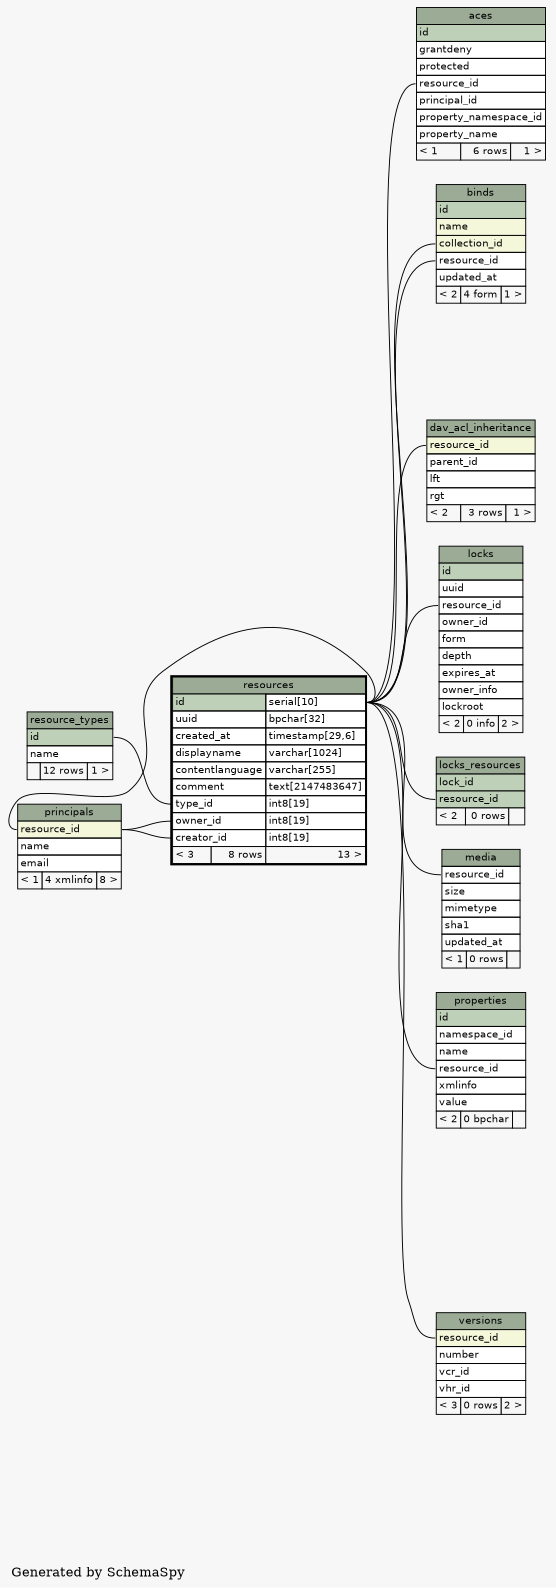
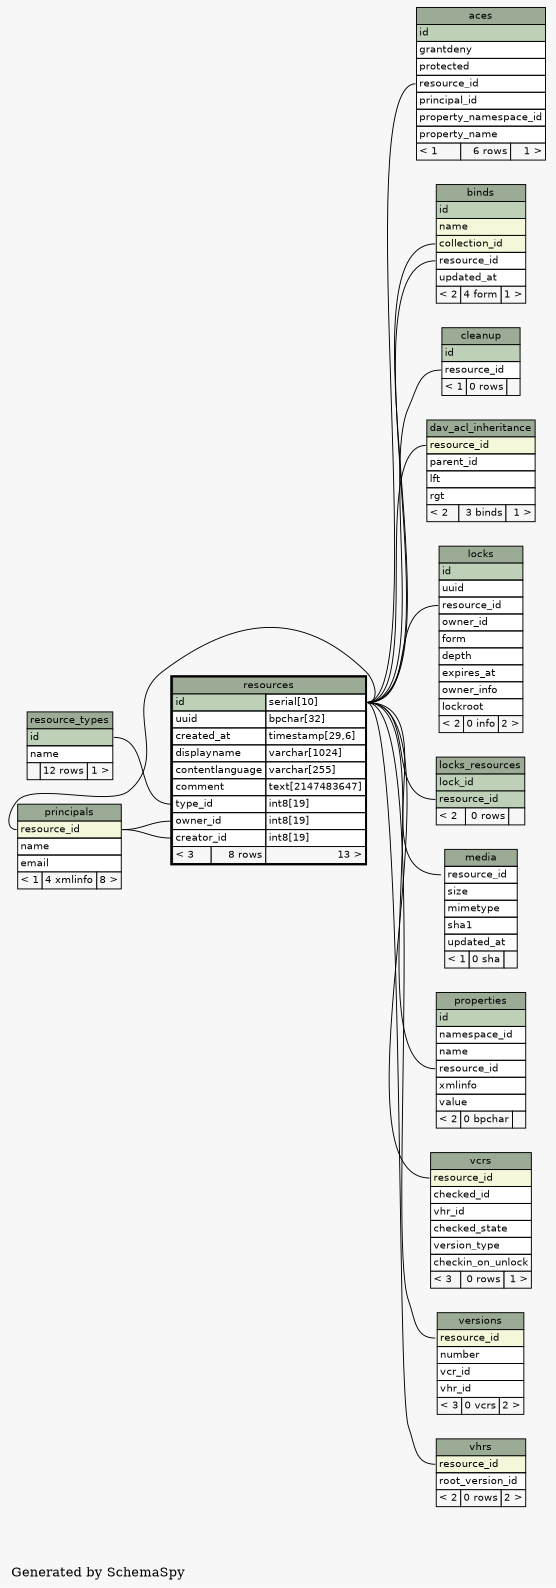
node "cleanup": added
node "dav_acl_inheritance": text "3 rows" -> "3 binds"
node "media": text "0 rows" -> "0 sha"
node "vcrs": added
node "versions": text "0 rows" -> "0 vcrs"
node "vhrs": added
